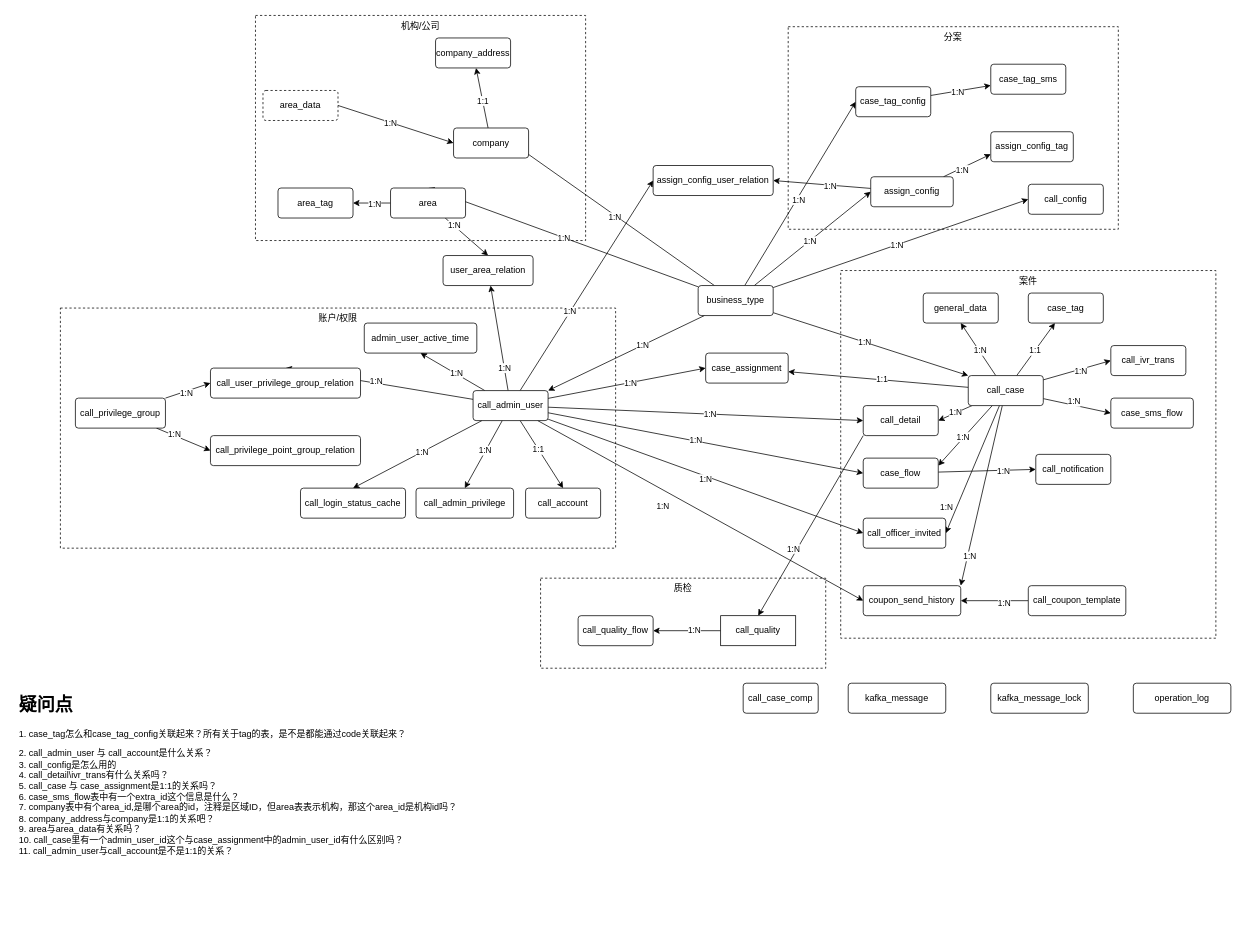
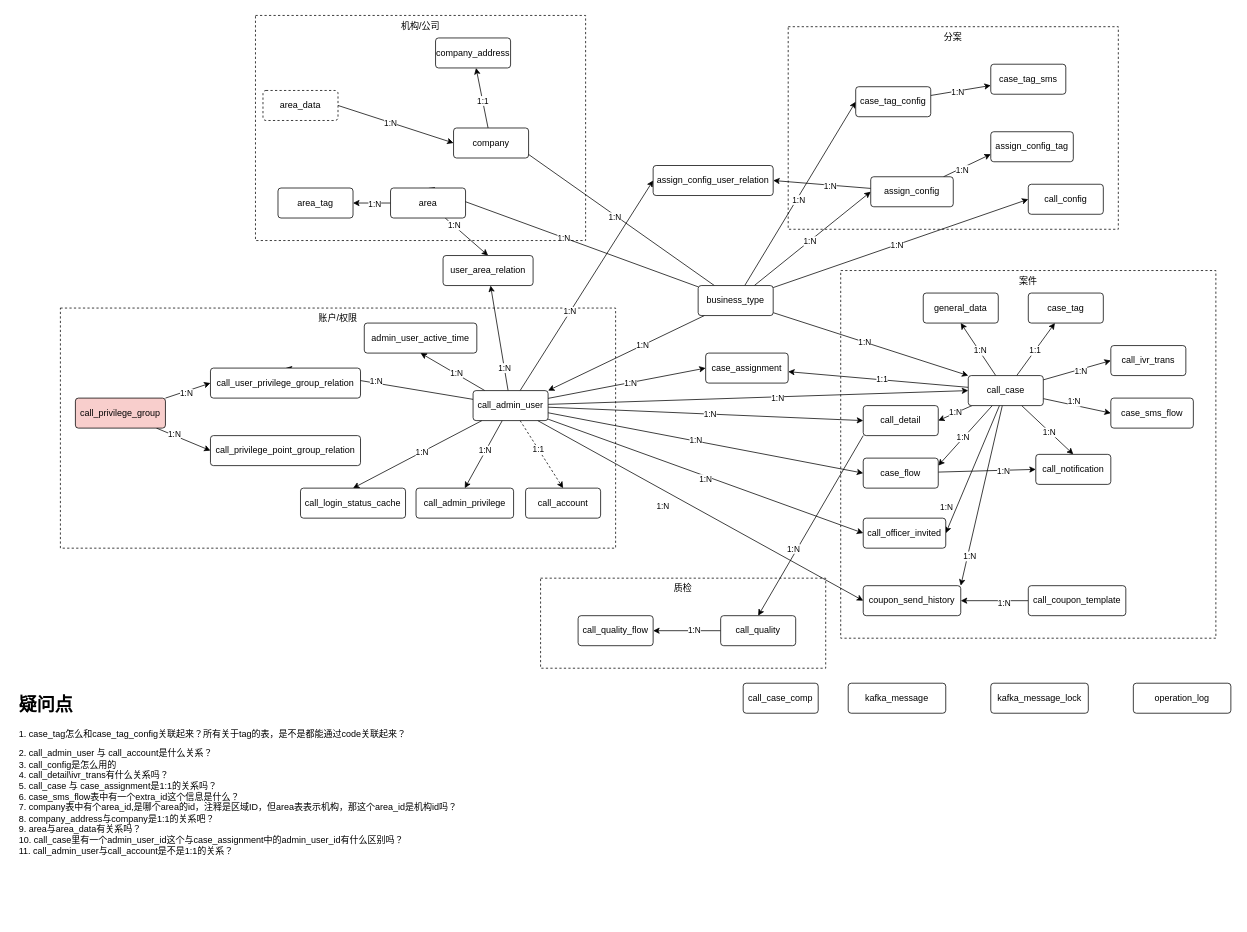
edge "call_admin_user" -> "call_case": added, label "1:N"
node "call_privilege_group": fillcolor #ffffff -> #f8cecc
edge "call_case" -> "call_notification": added, label "1:N"
edge "call_admin_user" -> "call_account": style solid -> dashed
node "call_quality": shape rectangle -> rounded rectangle
